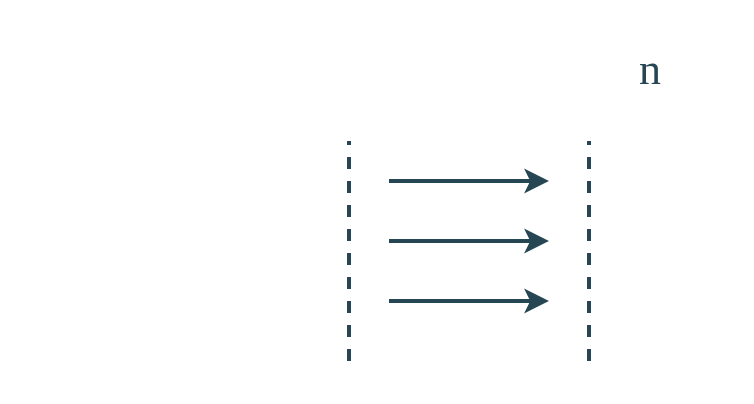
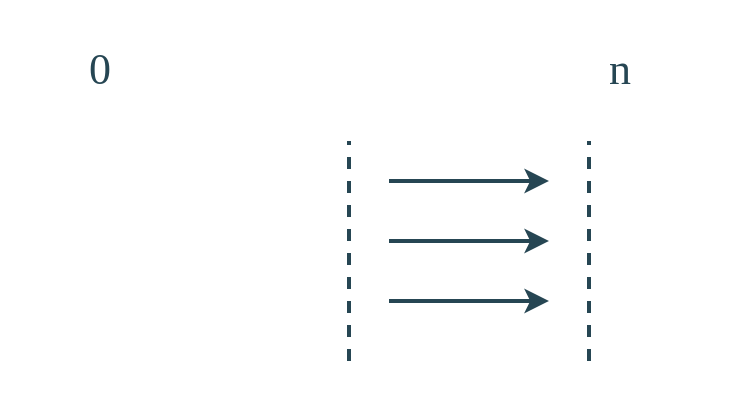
node "0": added
node "n": moved (651, 71) -> (621, 71)
